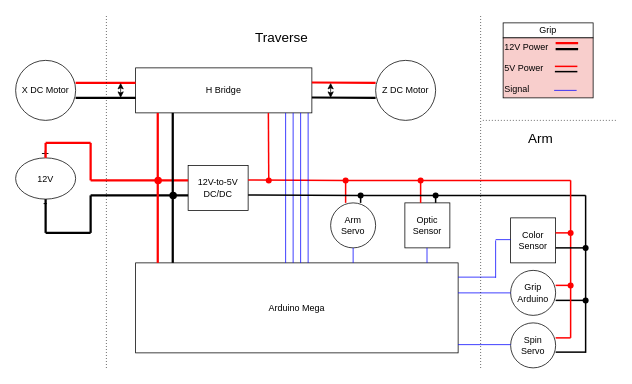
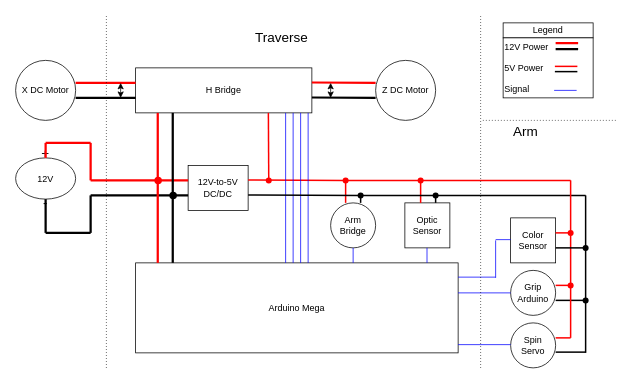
node "Grip": label "Grip" -> "Legend"
node "12V Power 5V Power Signal": fillcolor #f8cecc -> #ffffff
node "Arm": moved (540, 139) -> (525, 132)
node "Arm Servo": label "Arm Servo" -> "Arm Bridge"
